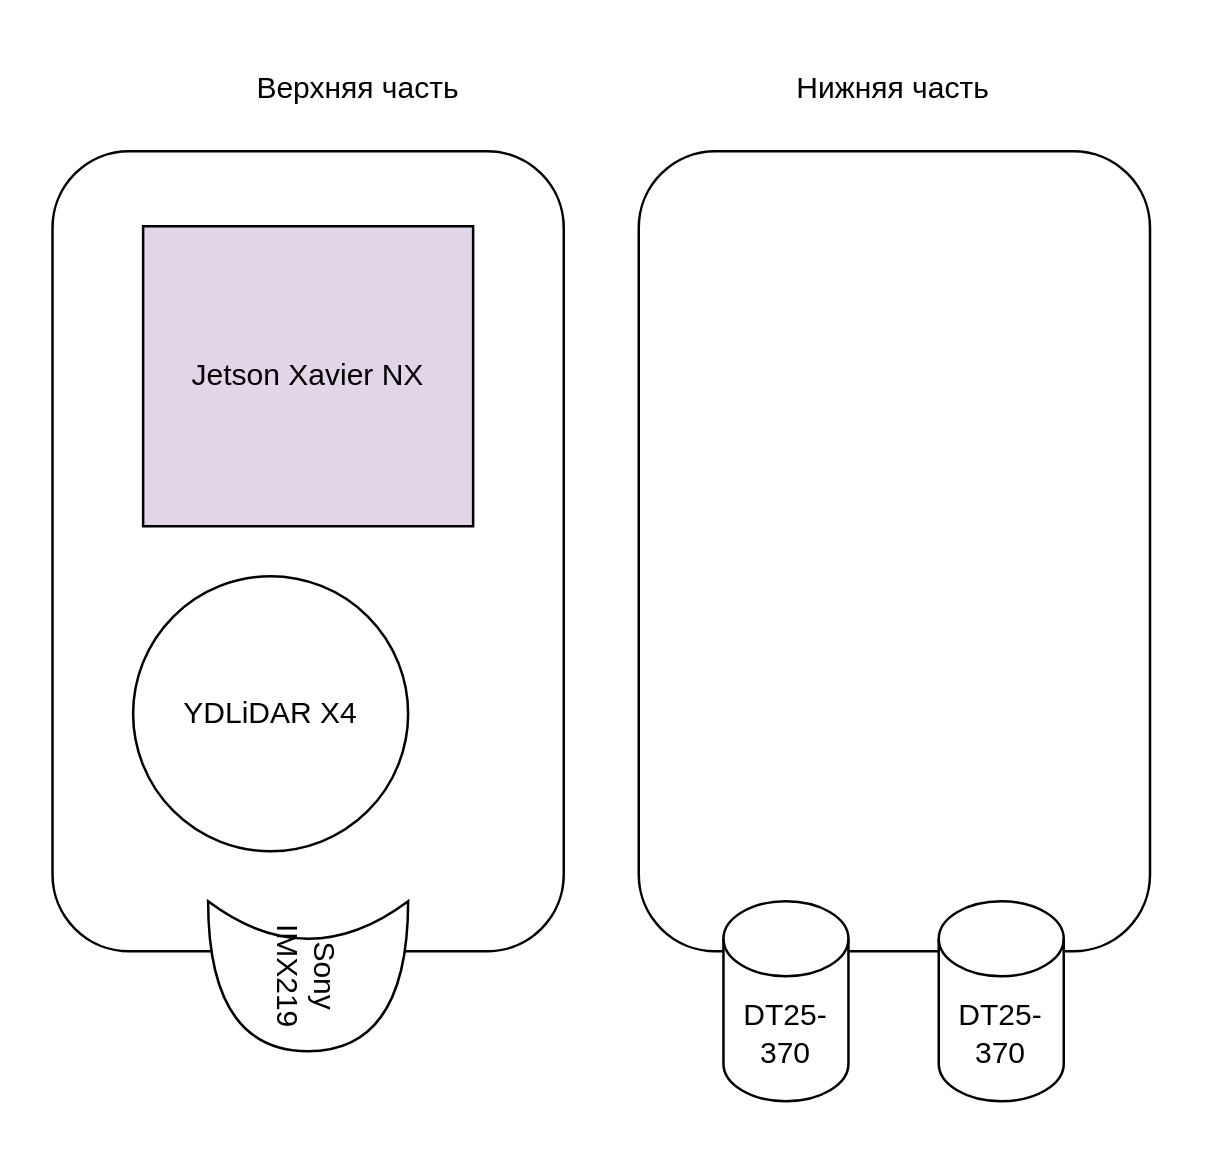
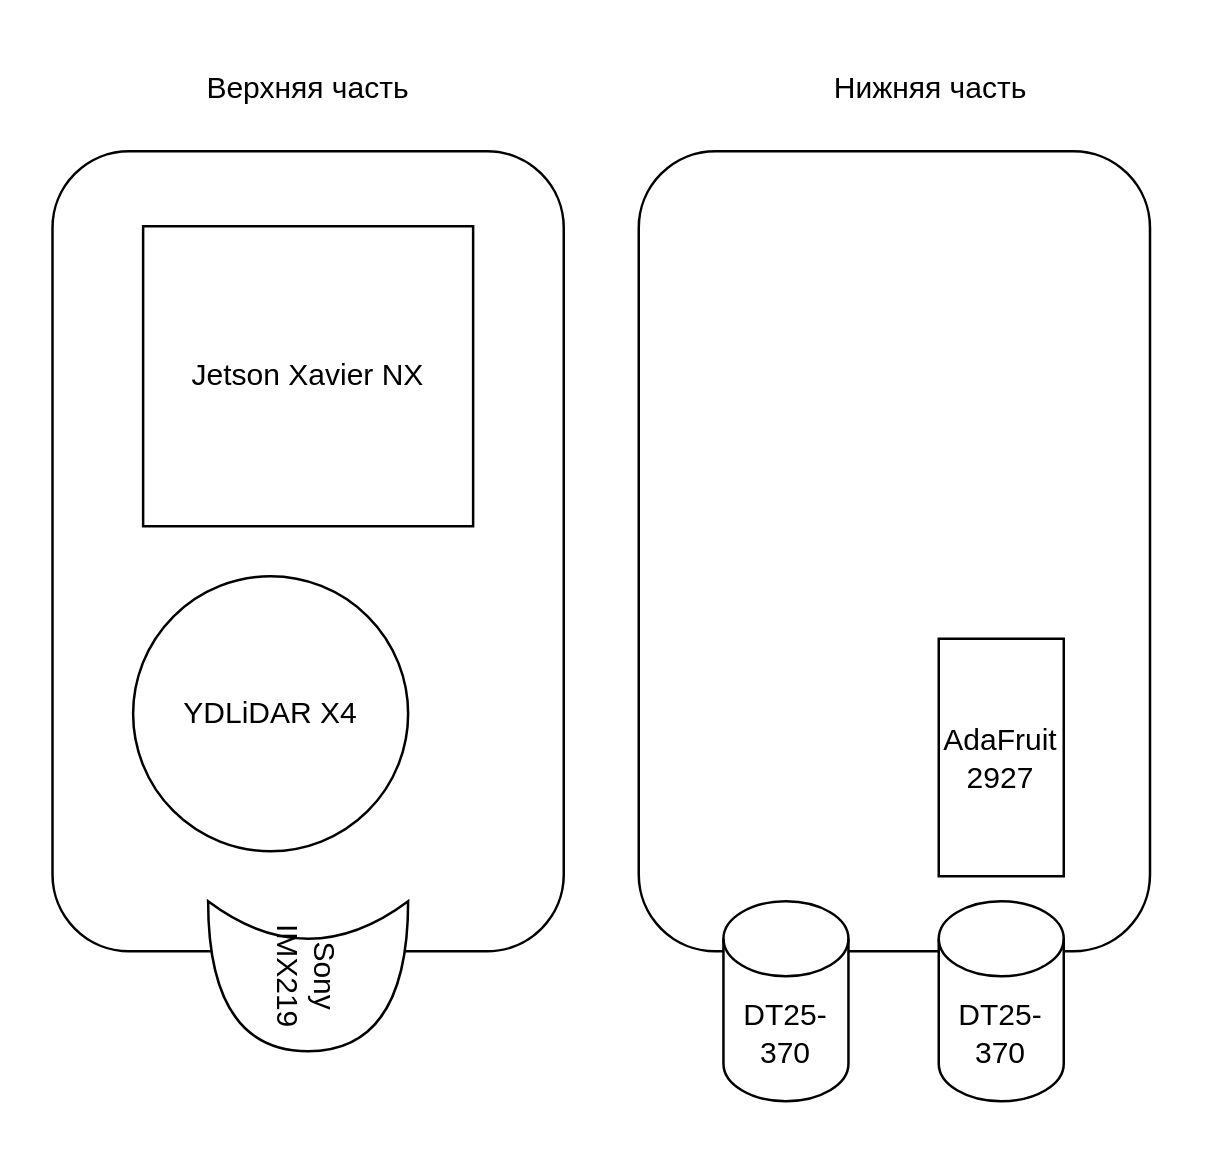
node "Верхняя часть": moved (358, 89) -> (308, 89)
node "Нижняя часть": moved (894, 89) -> (932, 89)
node "Jetson Xavier NX": fillcolor #e1d5e7 -> #ffffff
node "AdaFruit 2927": added
